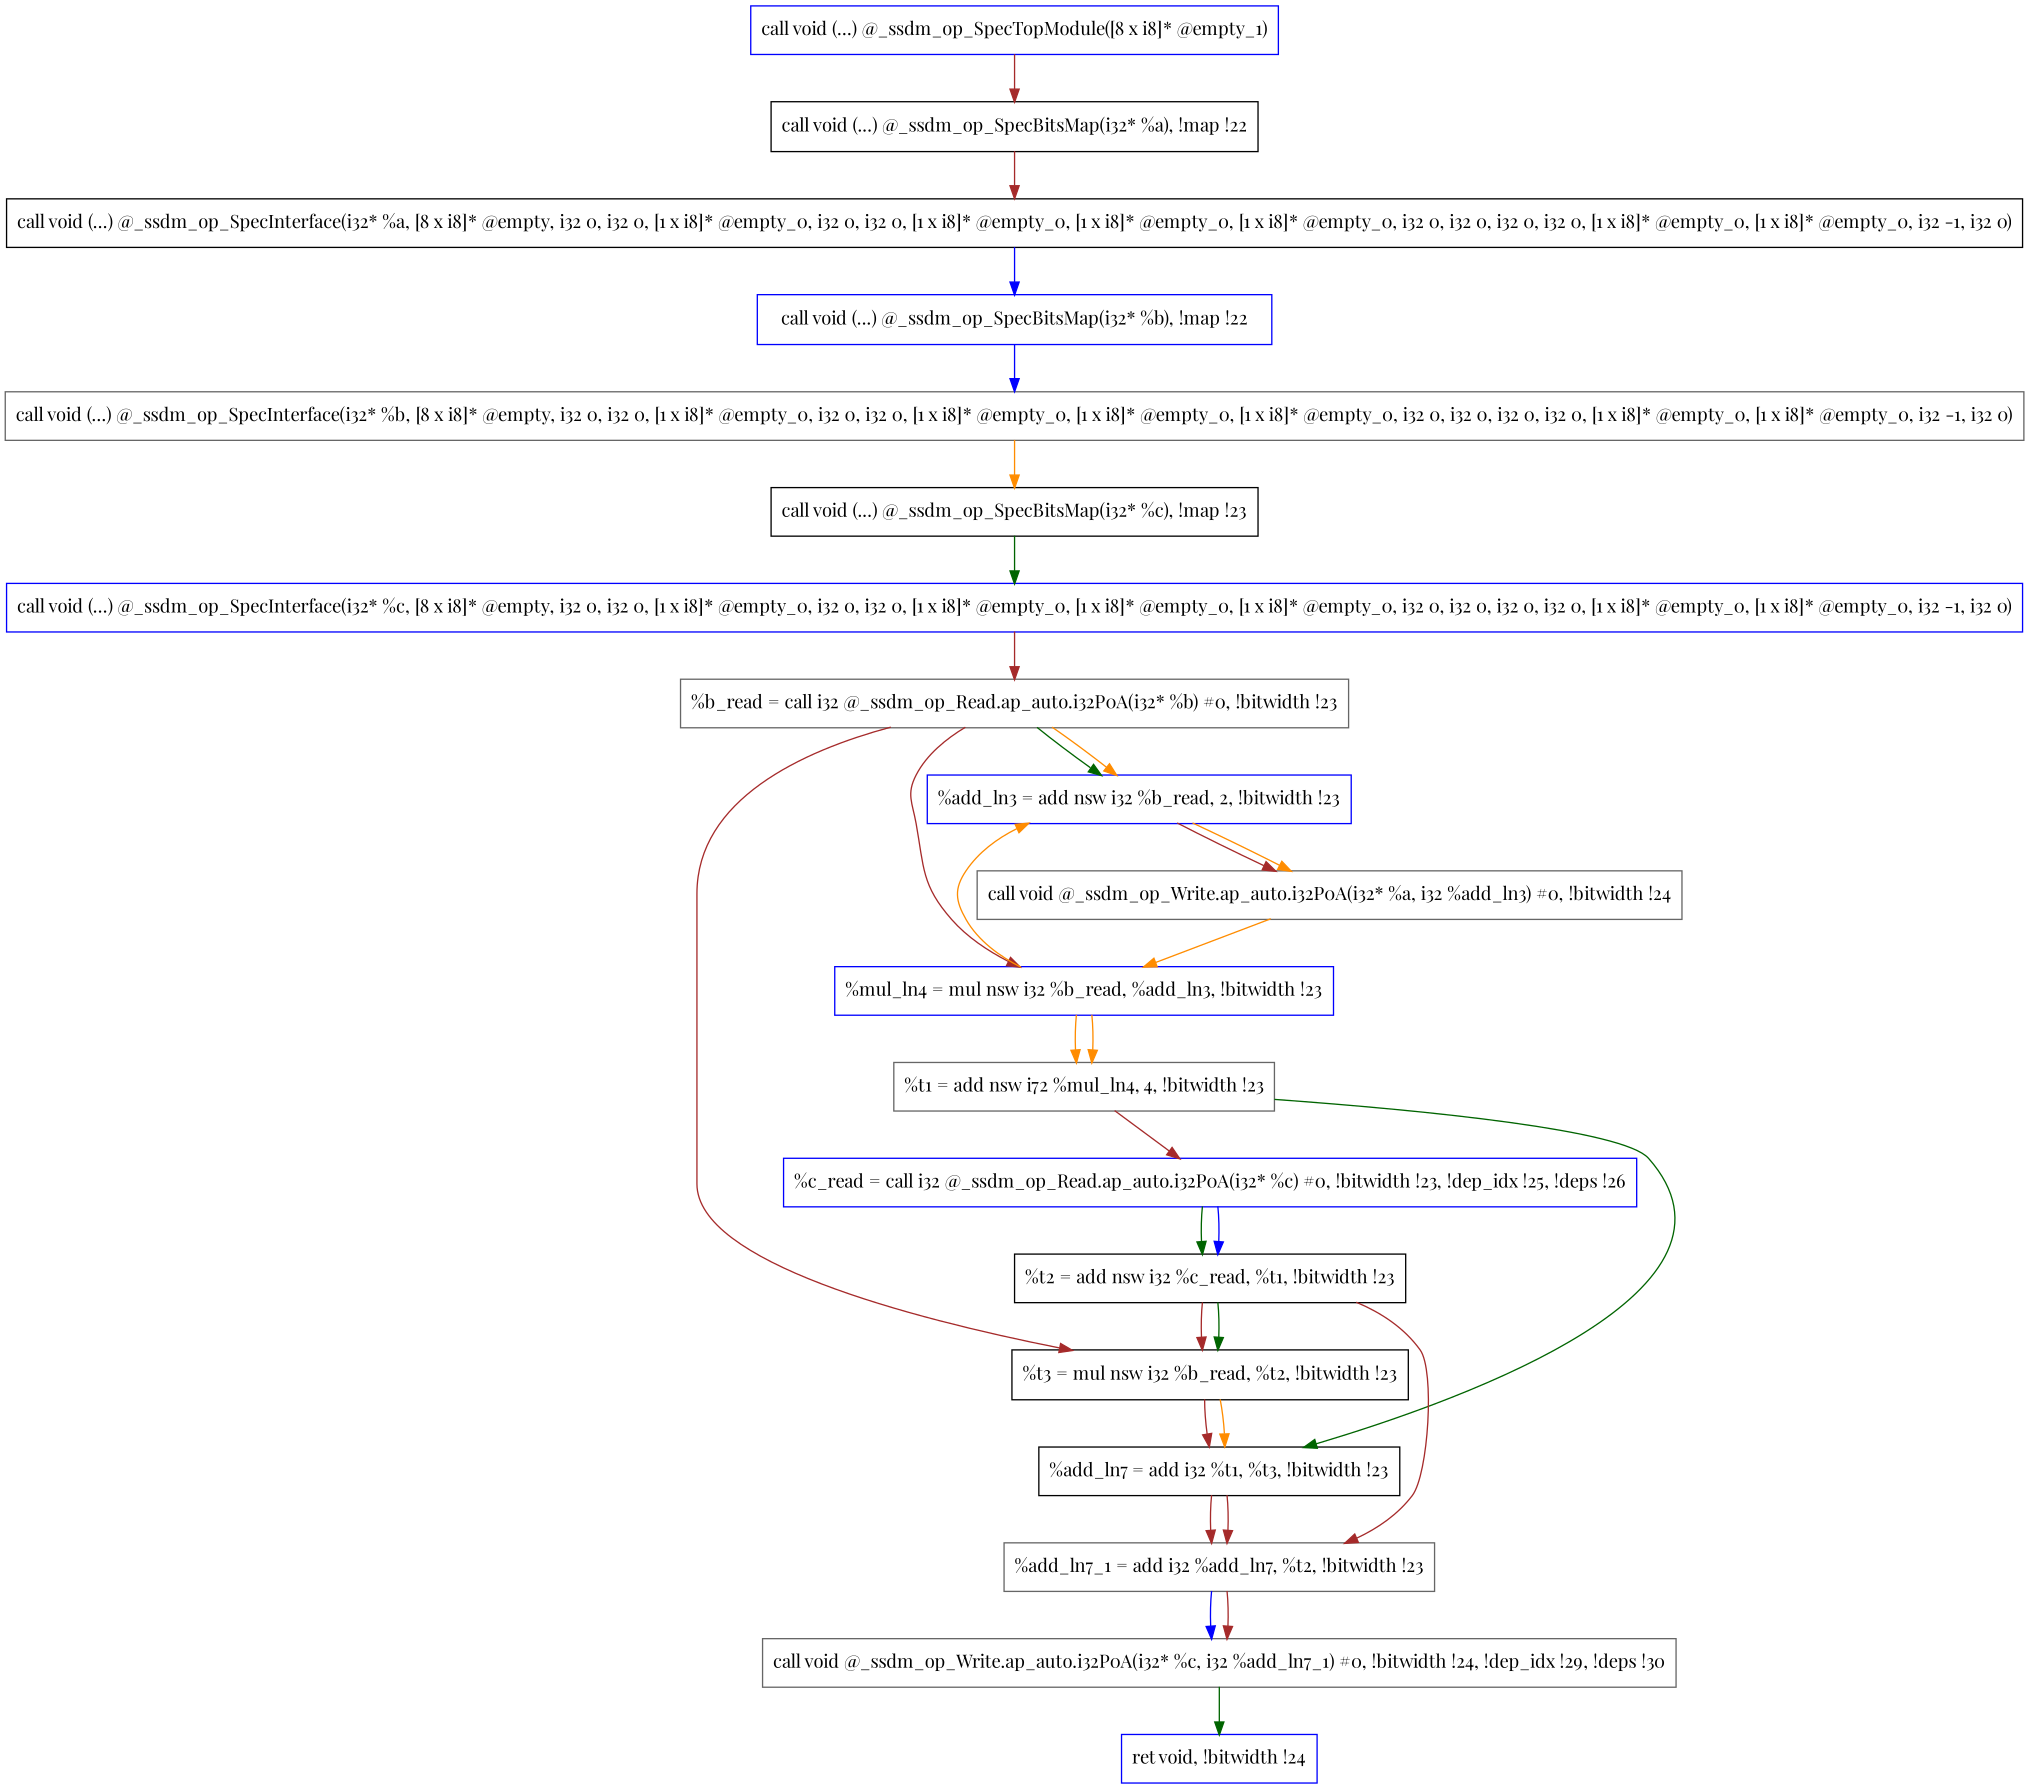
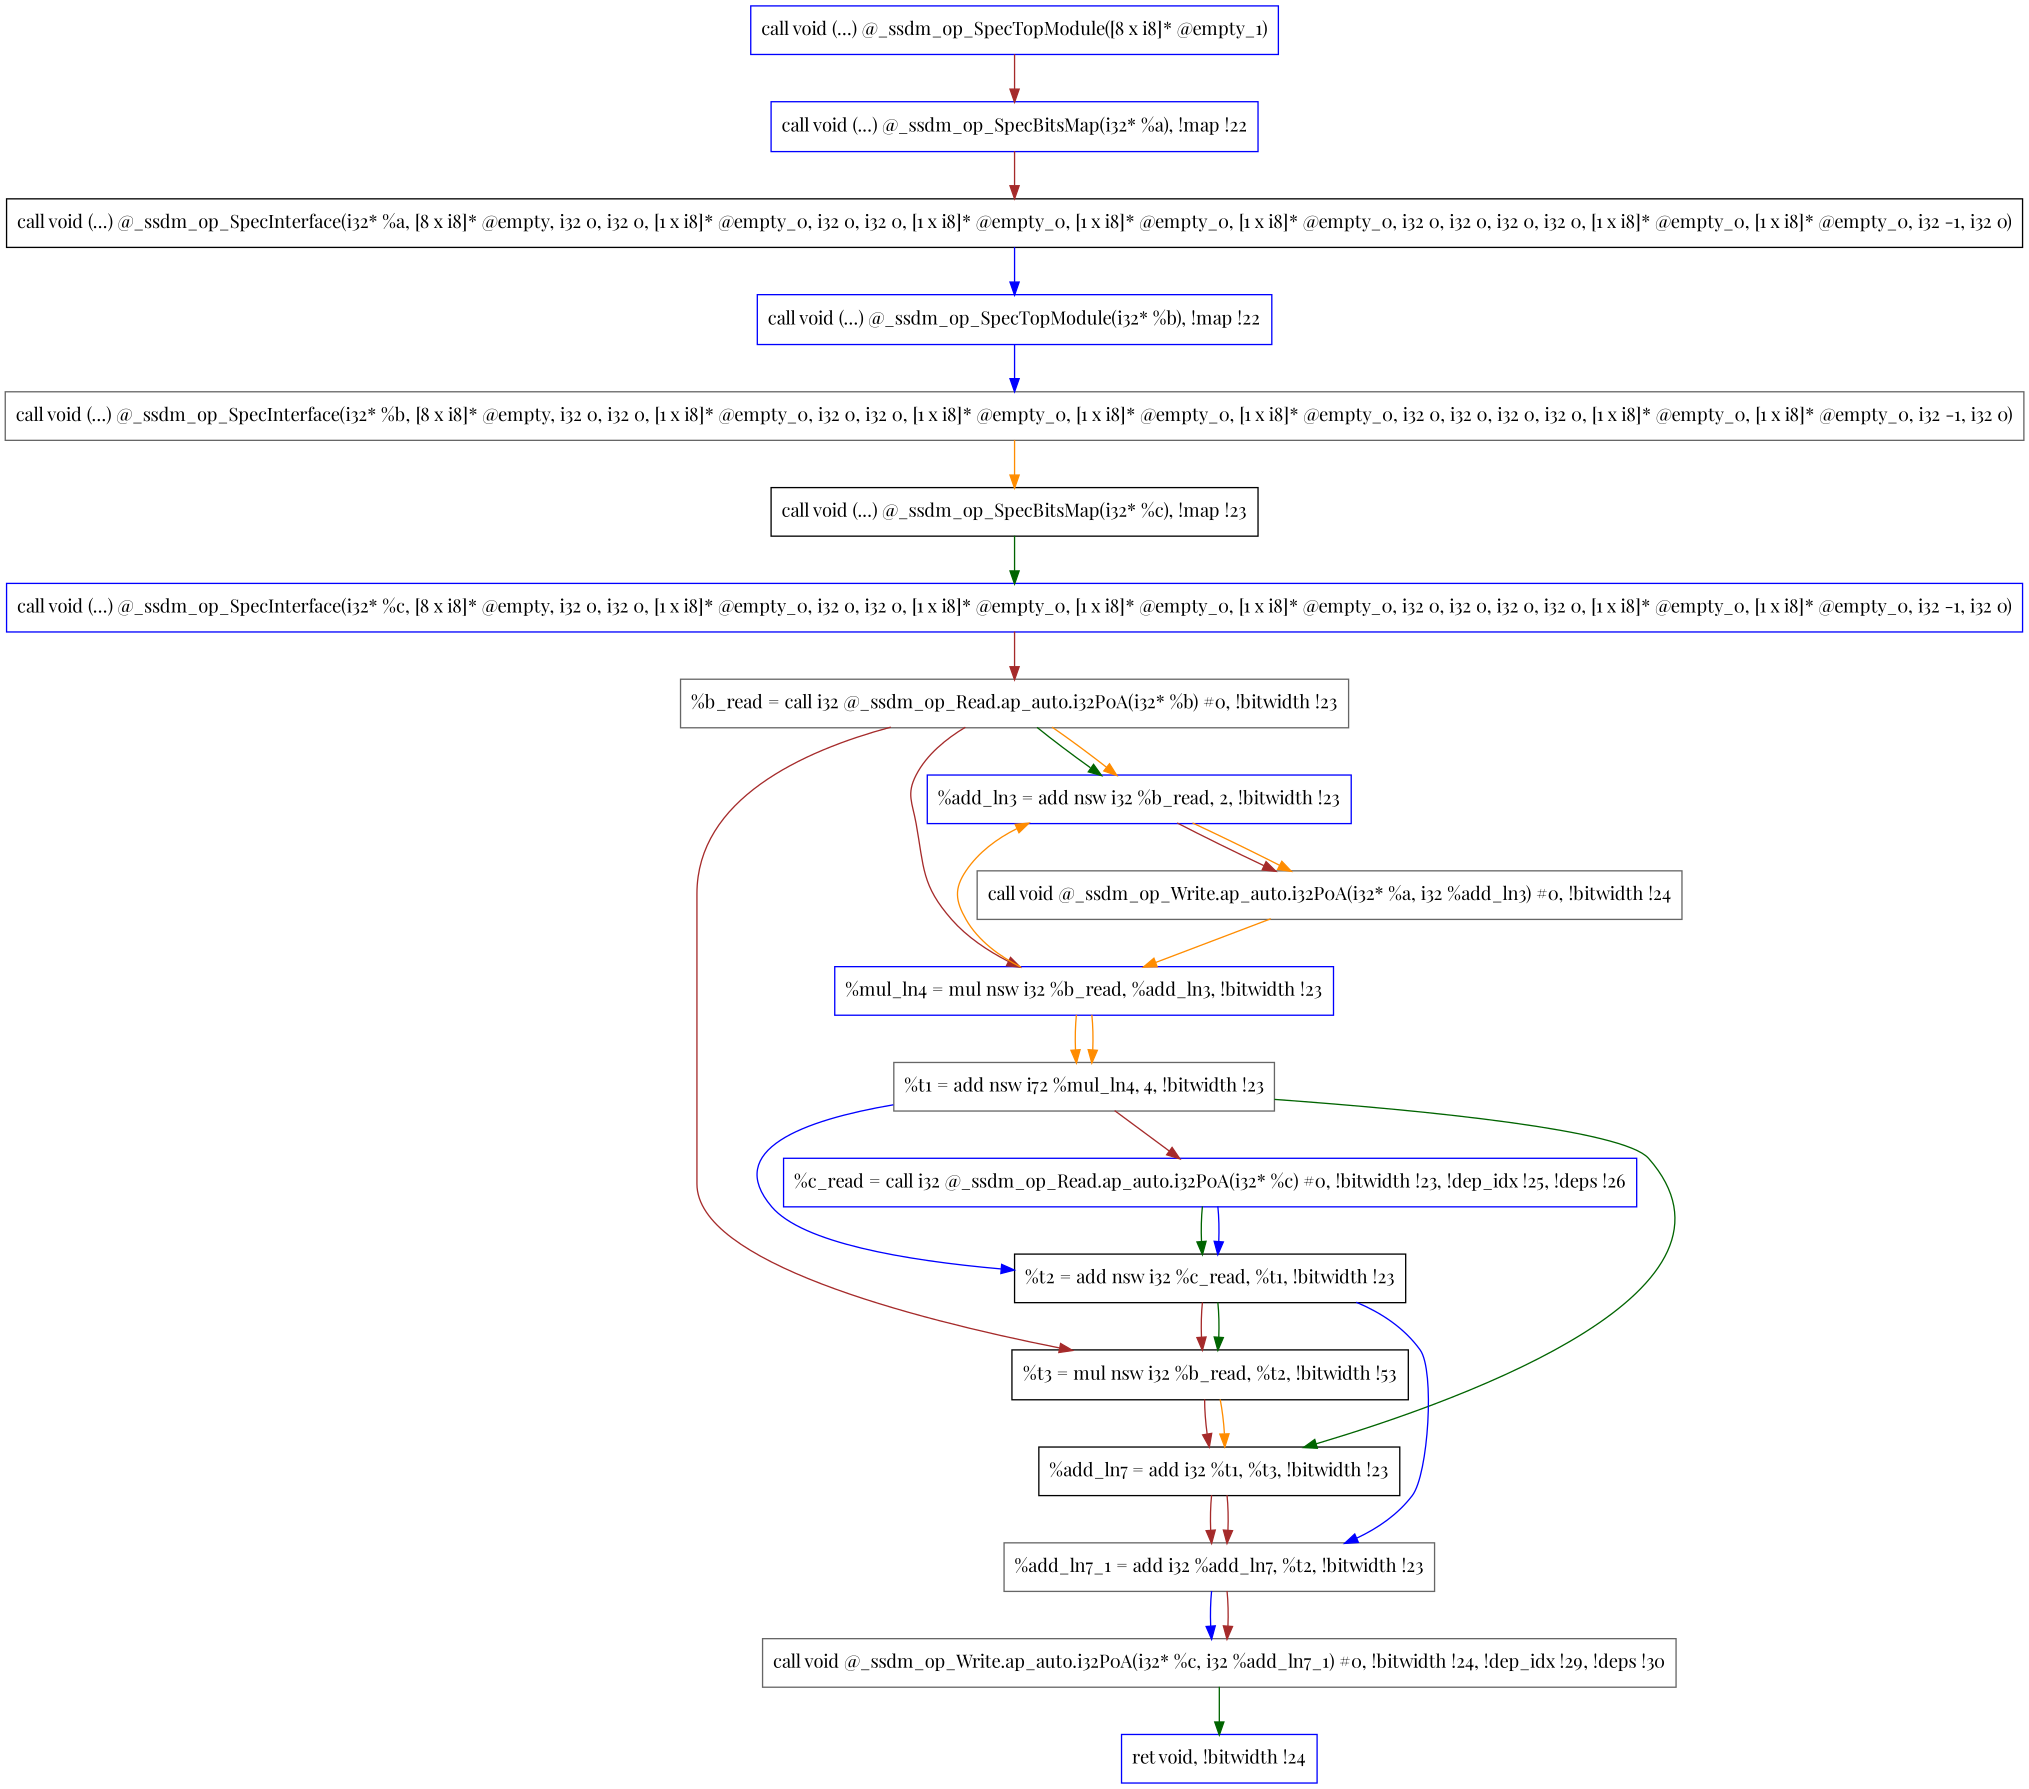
node "call void (...) @_ssdm_op_SpecBitsMap(i32* %a), !map !22": color black -> blue
node "call void (...) @_ssdm_op_SpecBitsMap(i32* %b), !map !22": label "call void (...) @_ssdm_op_SpecBitsMap(i32* %b), !map !22" -> "call void (...) @_ssdm_op_SpecTopModule(i32* %b), !map !22"
edge "%t1 = add nsw i72 %mul_ln4, 4, !bitwidth !23" -> "%t2 = add nsw i32 %c_read, %t1, !bitwidth !23": added
node "%t3 = mul nsw i32 %b_read, %t2, !bitwidth !23": label "%t3 = mul nsw i32 %b_read, %t2, !bitwidth !23" -> "%t3 = mul nsw i32 %b_read, %t2, !bitwidth !53"
edge "%t2 = add nsw i32 %c_read, %t1, !bitwidth !23" -> "%add_ln7_1 = add i32 %add_ln7, %t2, !bitwidth !23": color brown -> blue
